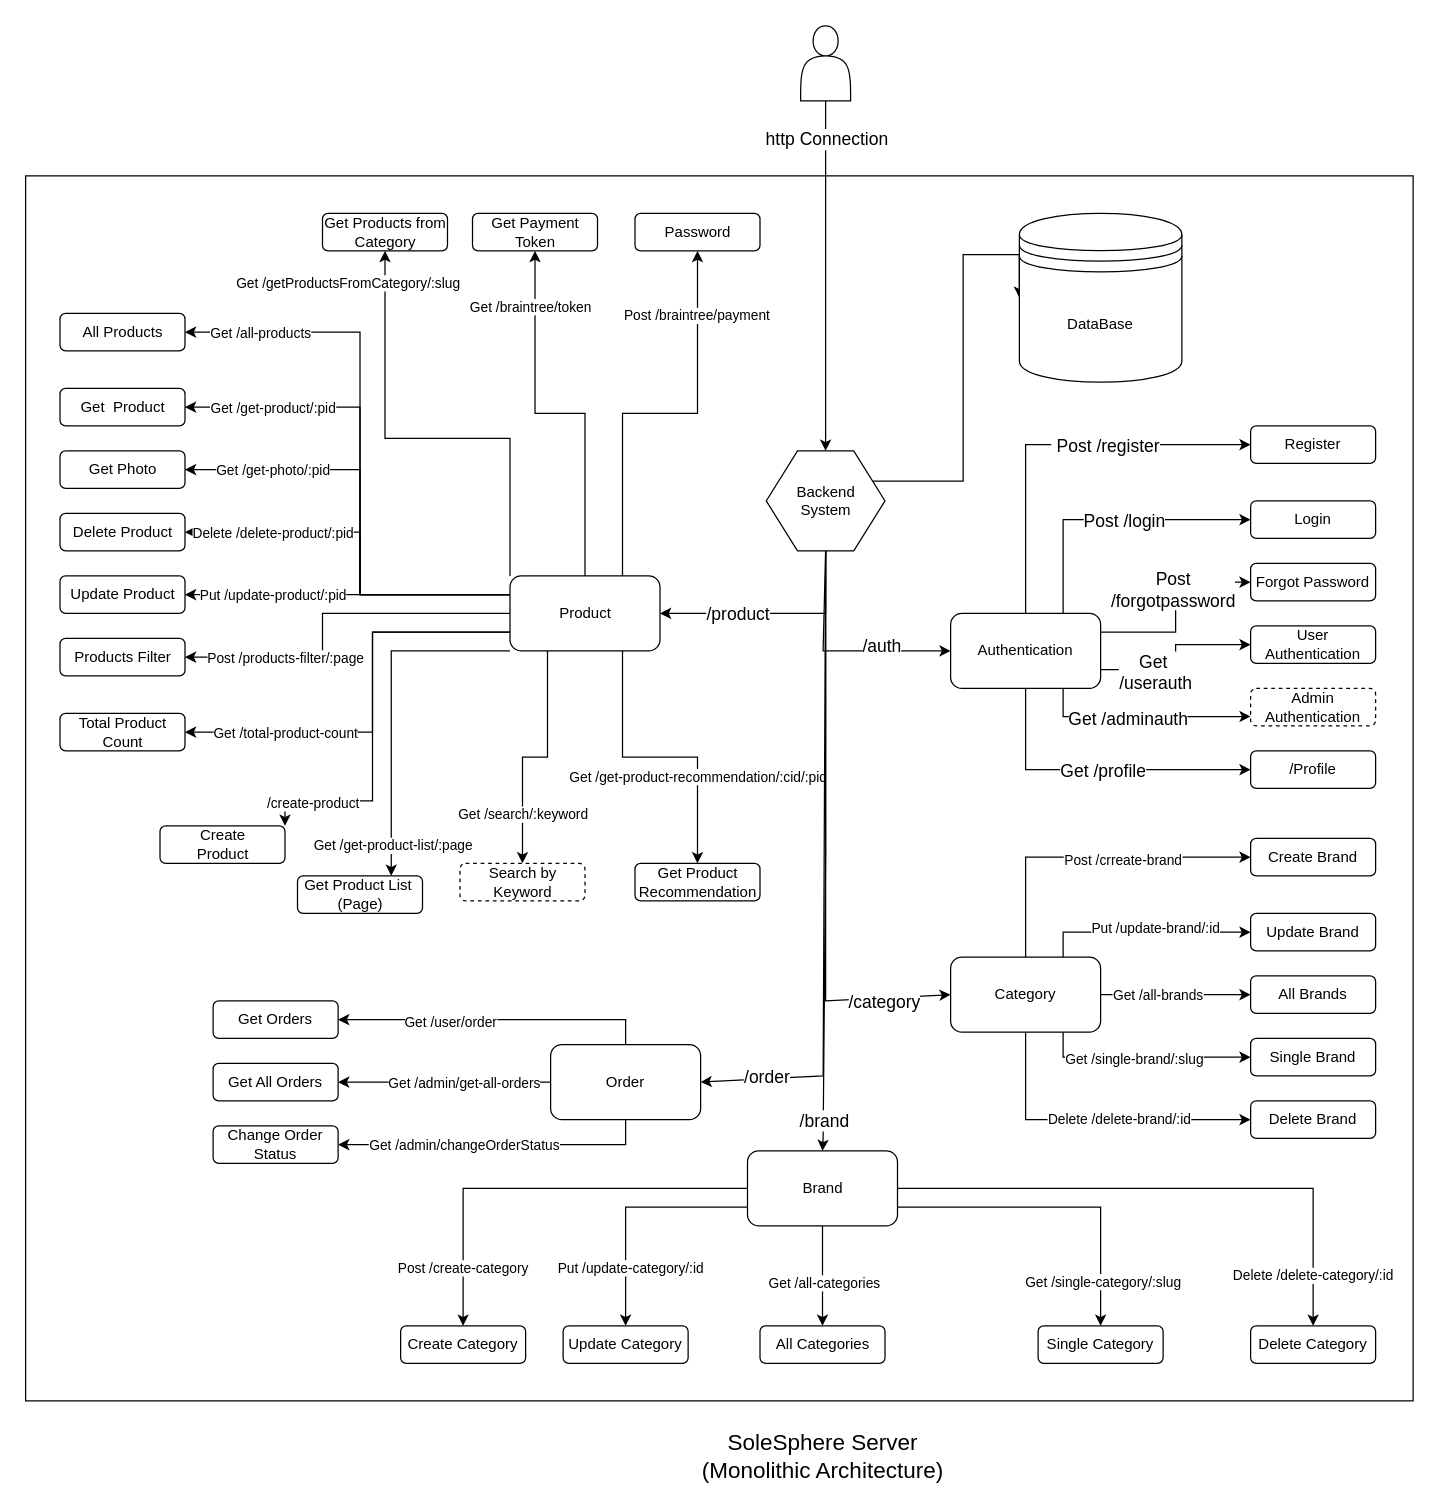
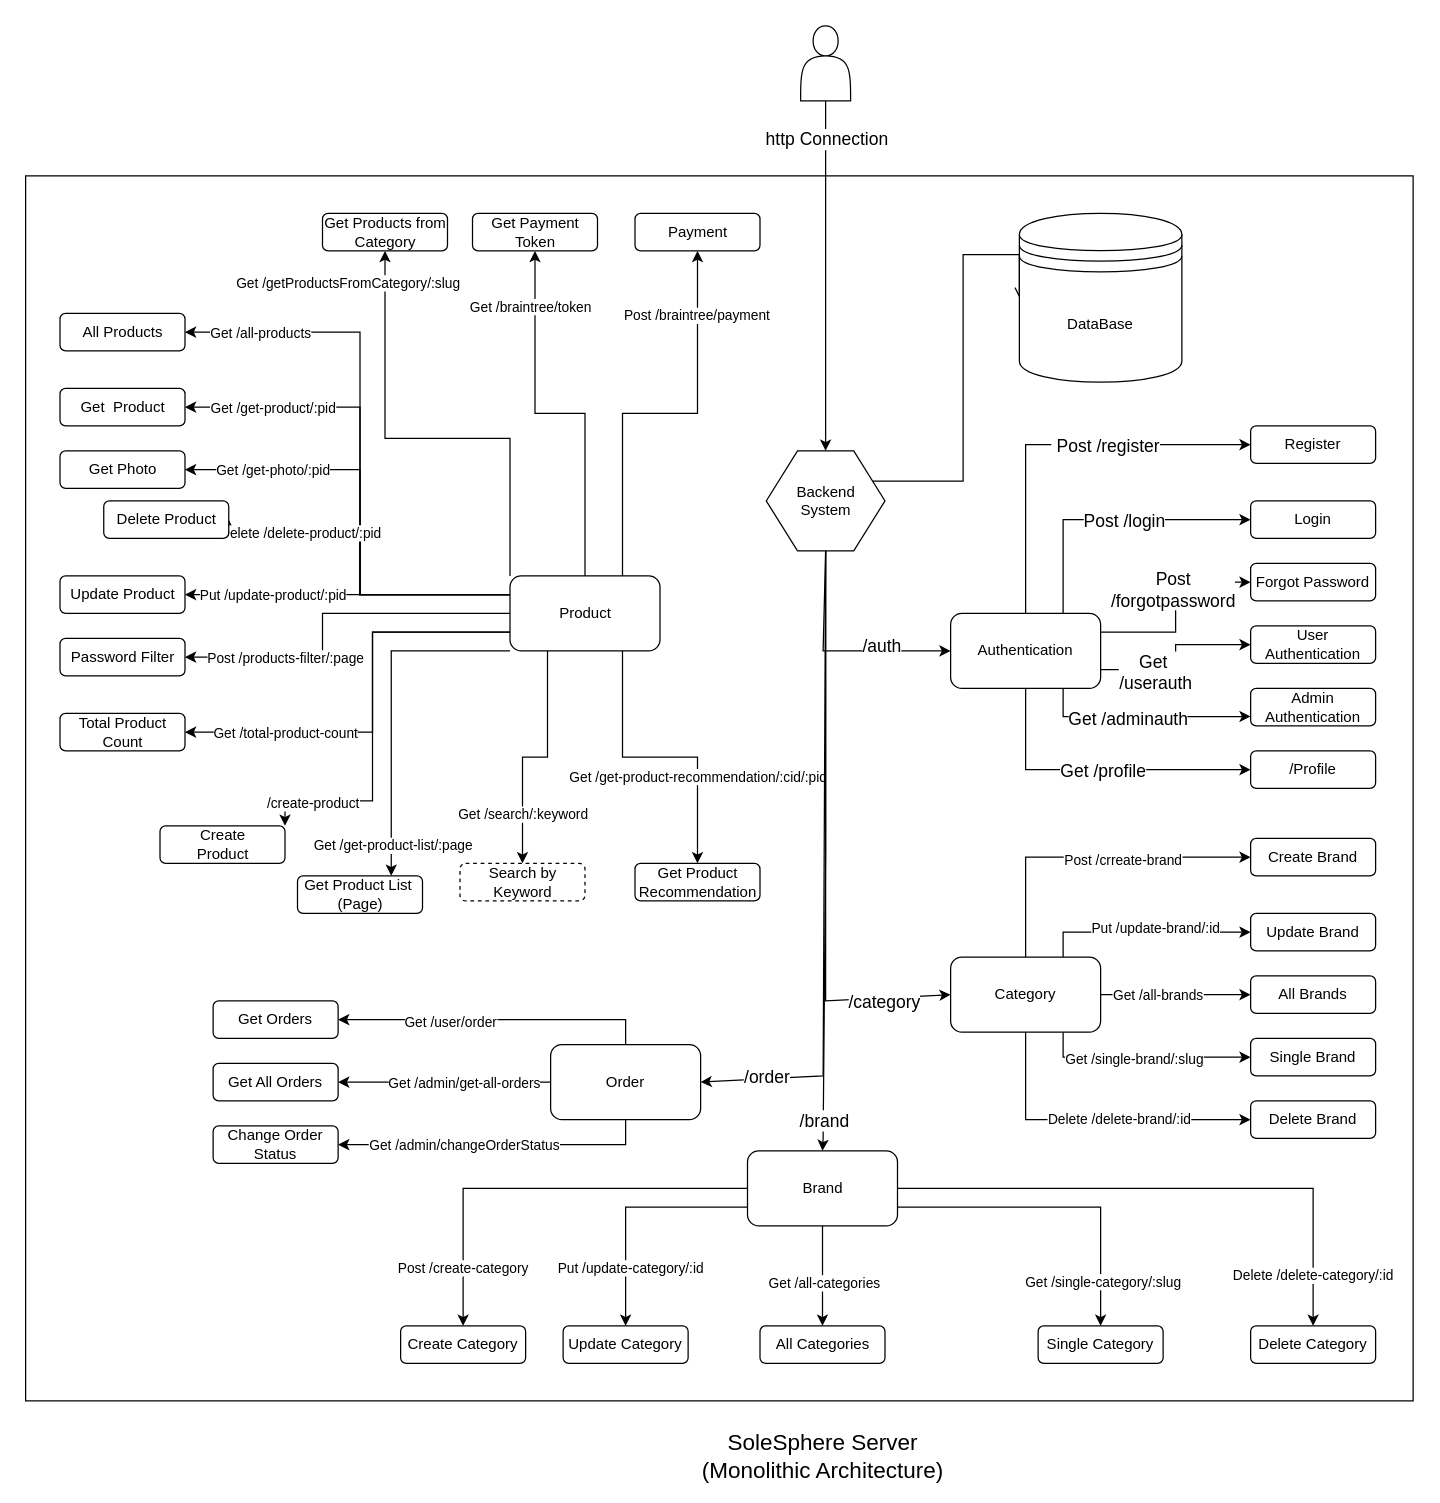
node "Password": label "Password" -> "Payment"
edge "Backend System" -> "DataBase": arrowhead classic -> open
node "Delete Product": moved (123, 532) -> (166, 519)
edge "Backend System" -> "Product": removed, label "/product"
node "Products Filter": label "Products Filter" -> "Password Filter"
node "Admin Authentication": style dashed -> solid
